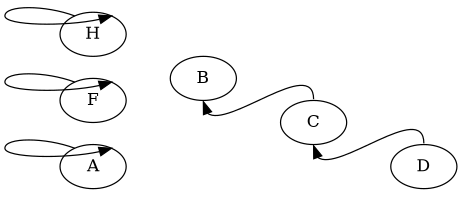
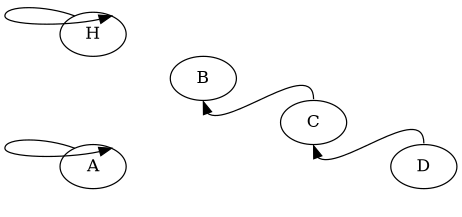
node "F": removed
